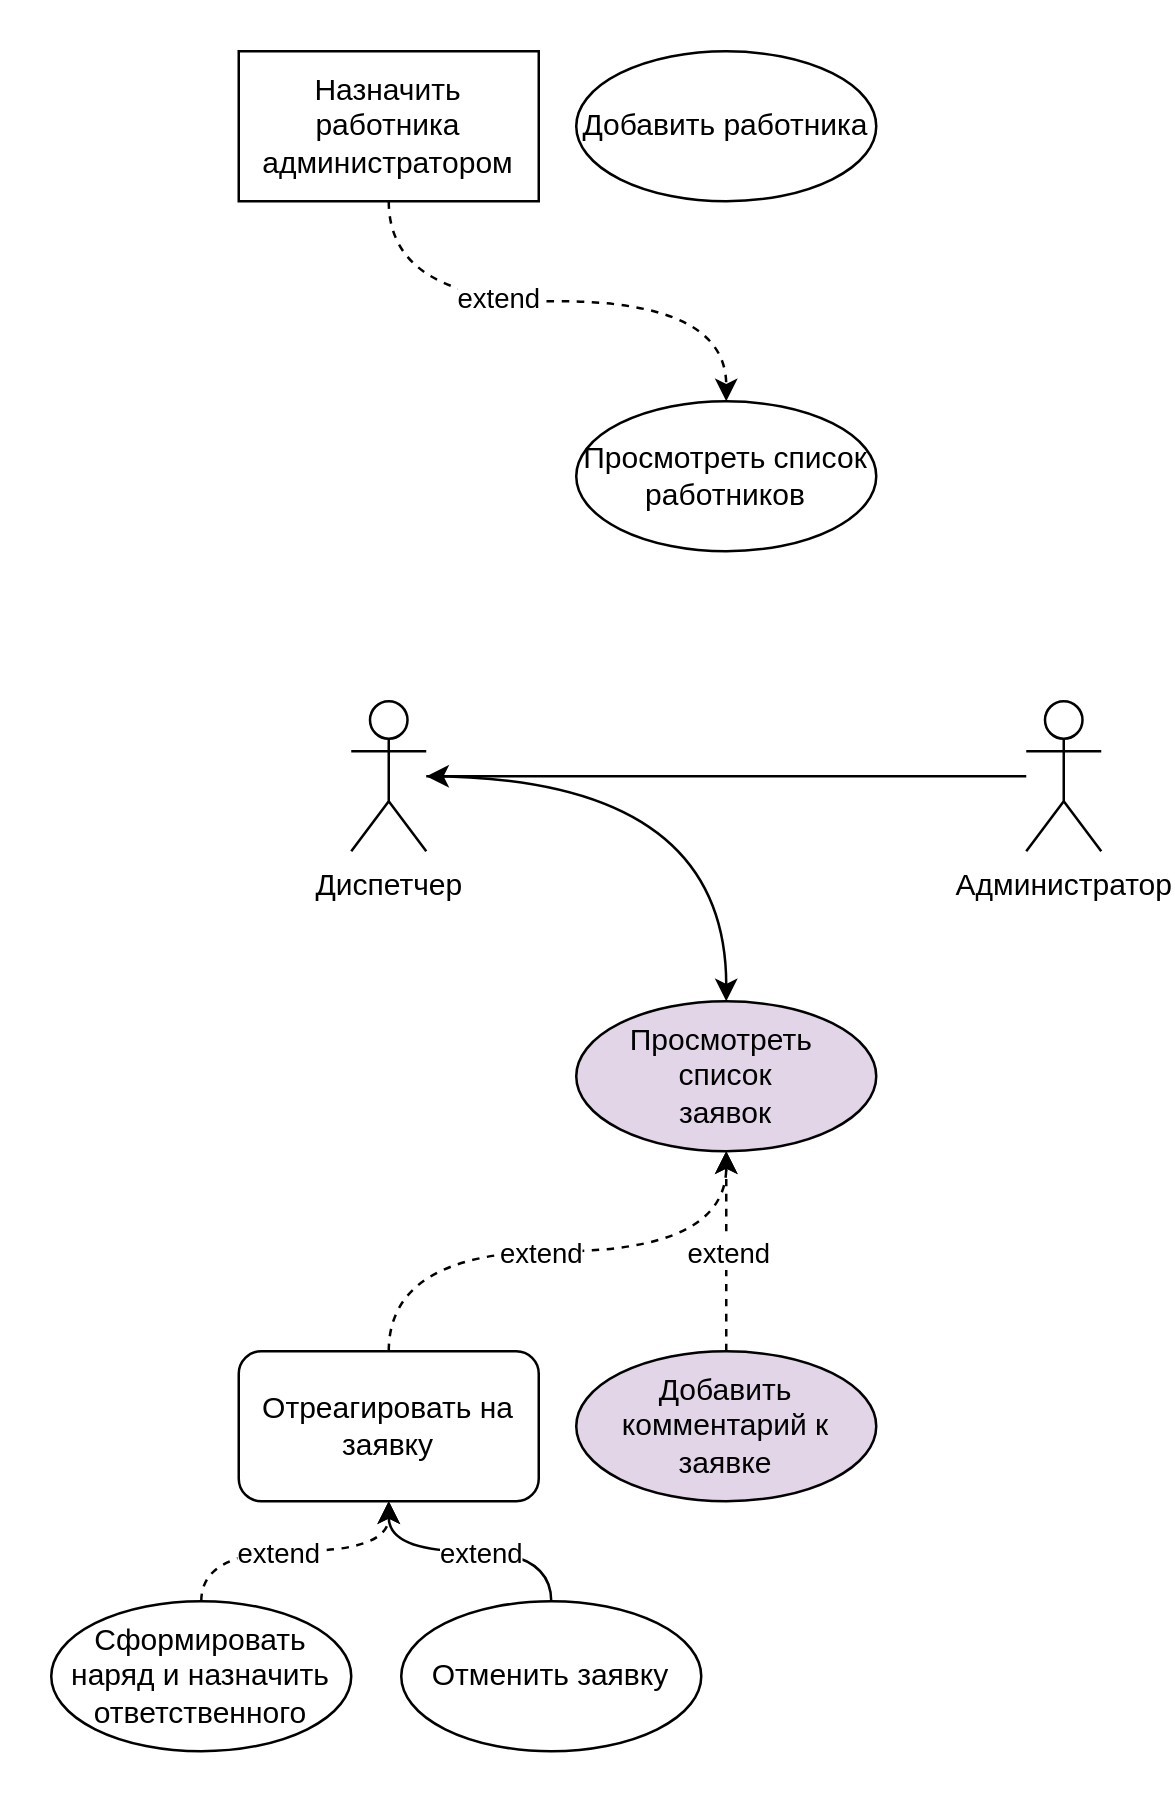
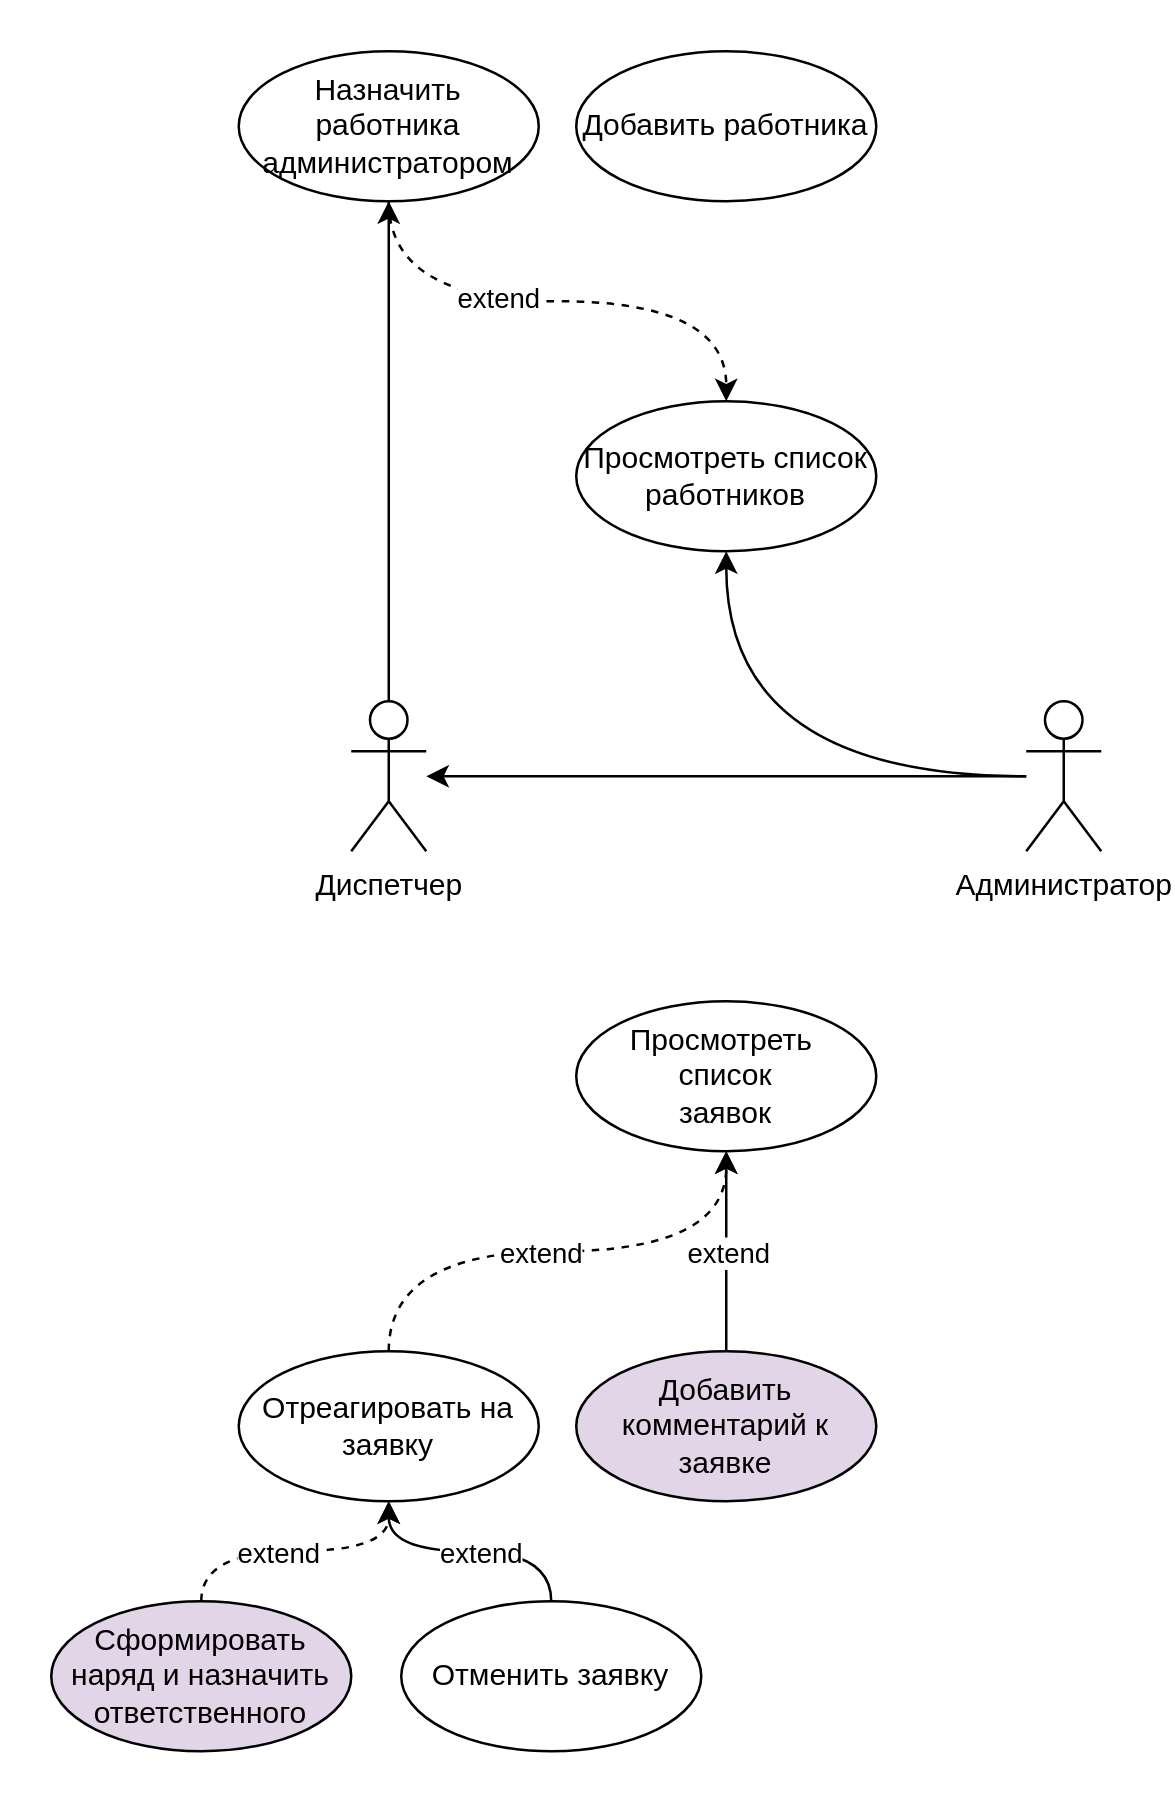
node "Назначить работника администратором": shape rectangle -> ellipse
edge "Администратор" -> "Просмотреть список работников": added
edge "Диспетчер" -> "Просмотреть список заявок": now "Диспетчер" -> "Назначить работника администратором"
node "Просмотреть список заявок": fillcolor #e1d5e7 -> #ffffff
edge "Добавить комментарий к заявке" -> "Просмотреть список заявок": style dashed -> solid
node "Отреагировать на заявку": shape rounded rectangle -> ellipse
node "Сформировать наряд и назначить ответственного": fillcolor #ffffff -> #e1d5e7
